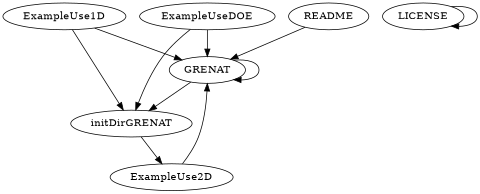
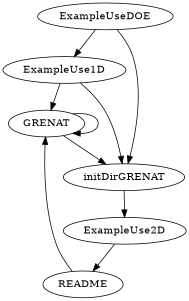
node "LICENSE": removed
edge "ExampleUseDOE" -> "GRENAT": now "ExampleUseDOE" -> "ExampleUse1D"
edge "ExampleUse2D" -> "GRENAT": now "ExampleUse2D" -> "README"
